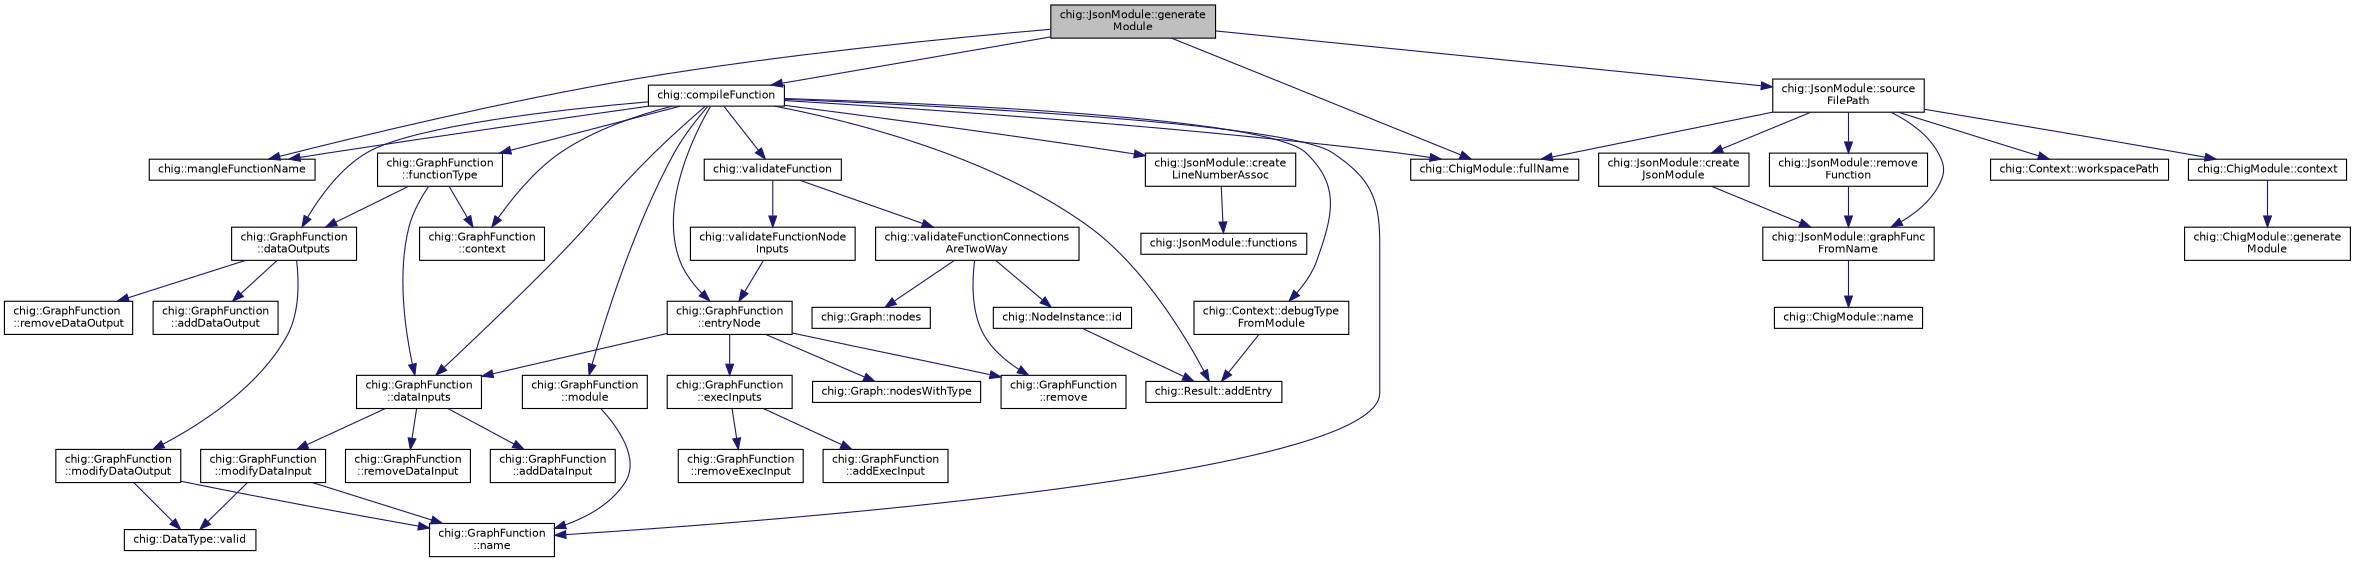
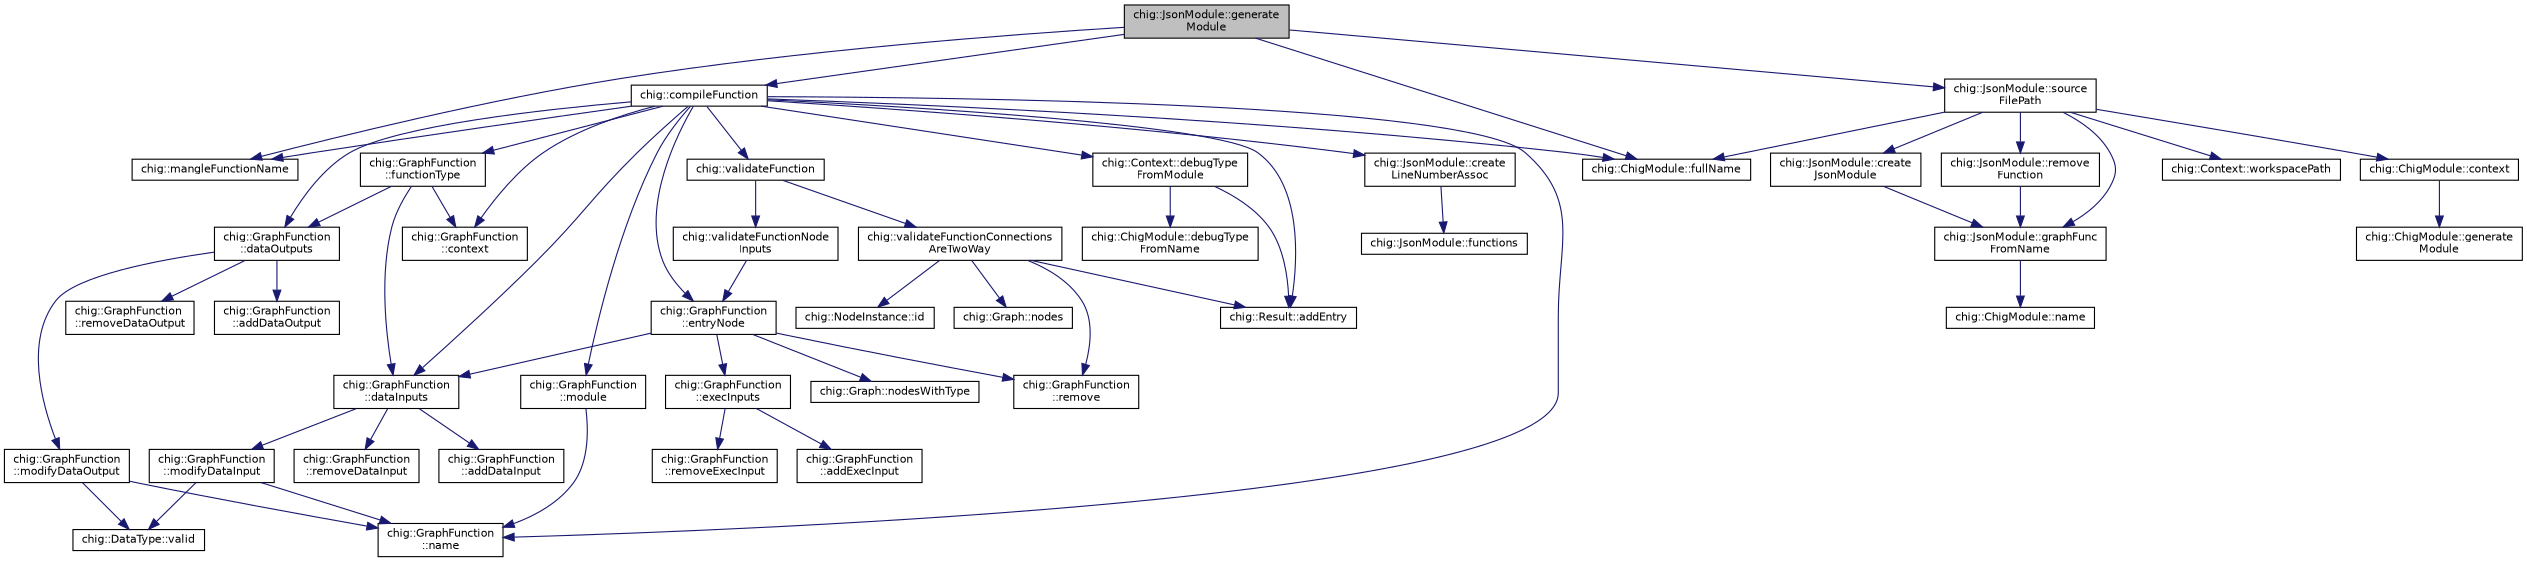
node "chig::ChigModule::debugType FromName": added
edge "chig::NodeInstance::id" -> "chig::Result::addEntry": now "chig::validateFunctionConnections AreTwoWay" -> "chig::Result::addEntry"
